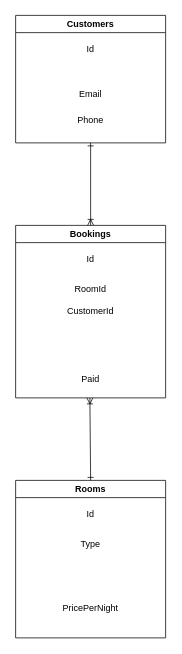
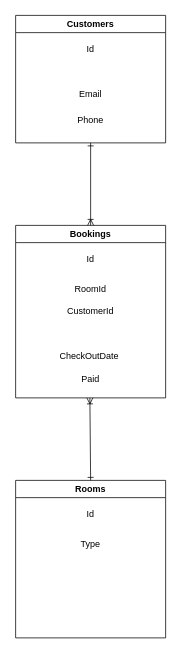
node "CheckOutDate": added
node "PricePerNight": removed
